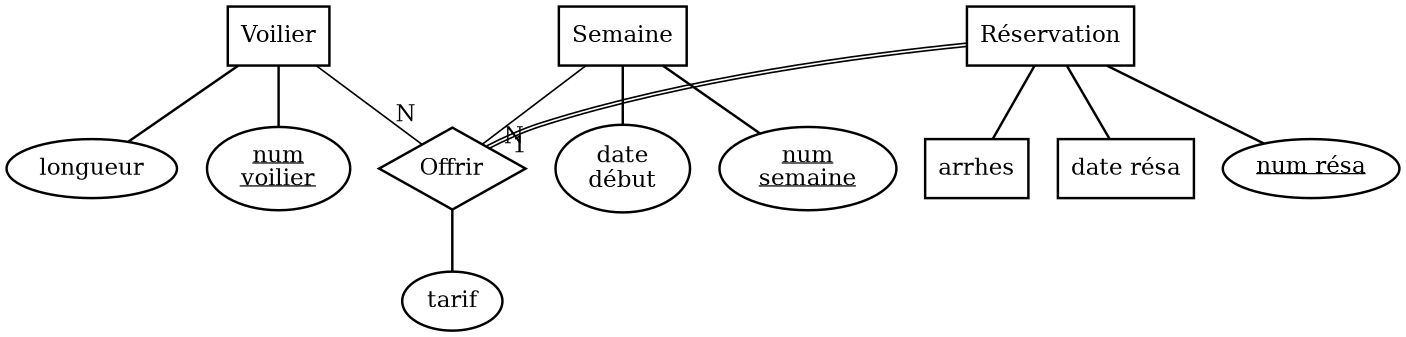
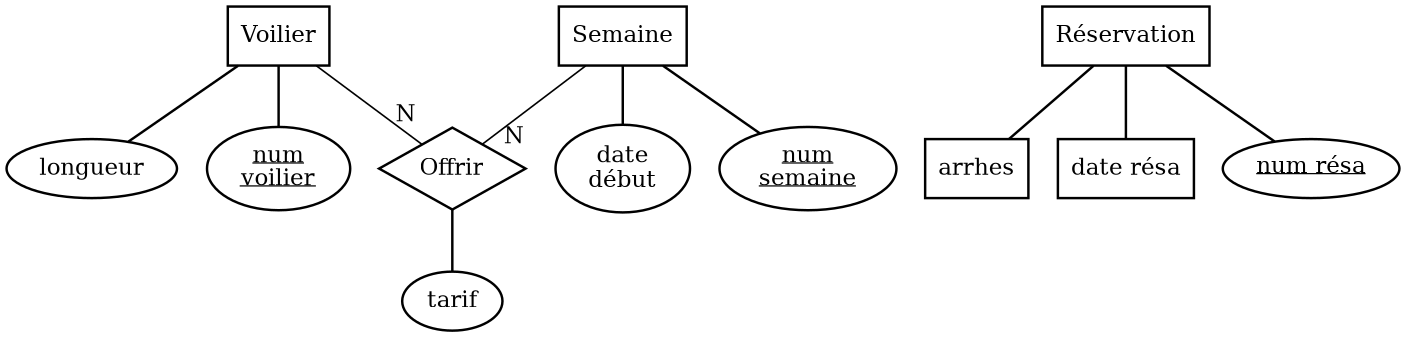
edge "Réservation" -- "Offrir": removed
